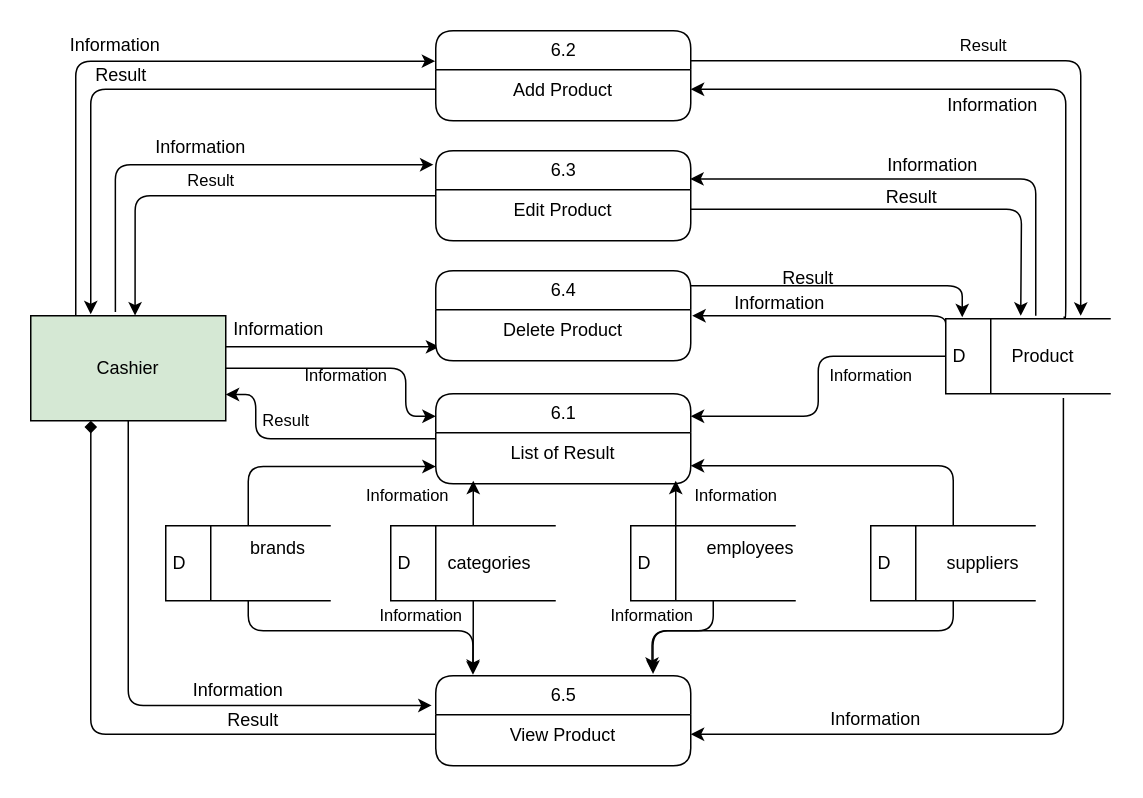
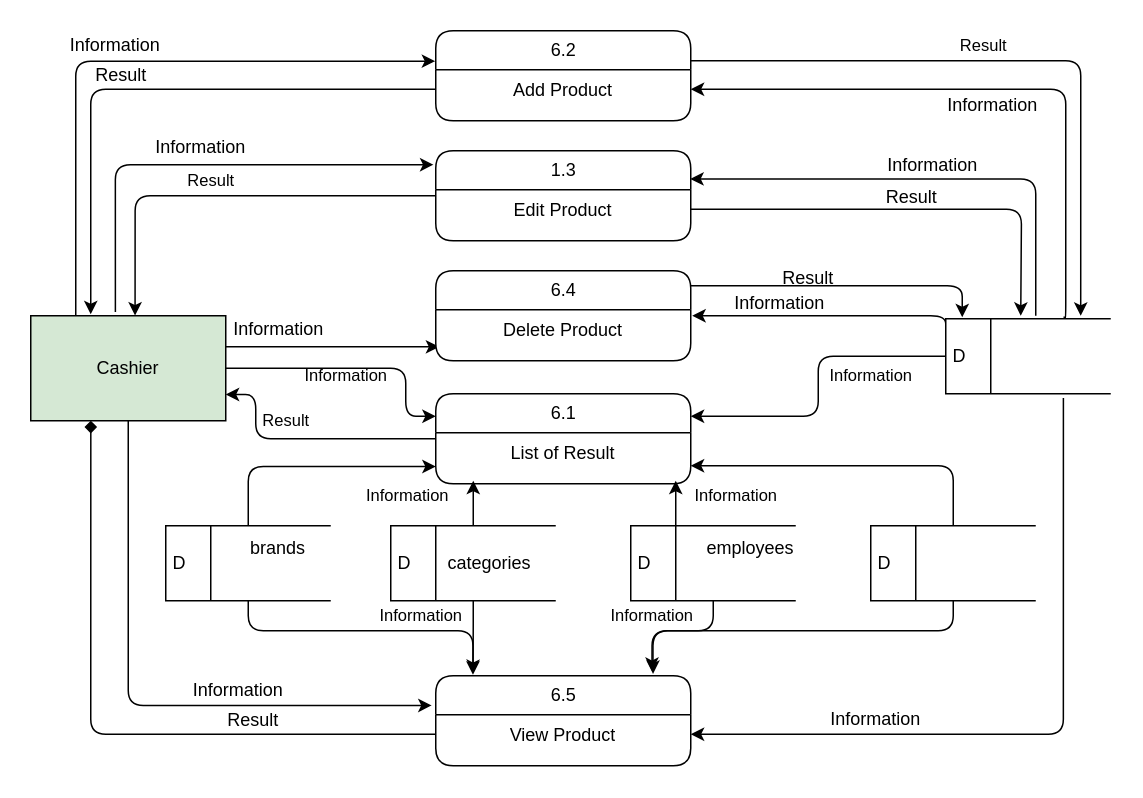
node "6.3": label "6.3" -> "1.3"
node "Product": removed
node "suppliers": removed
